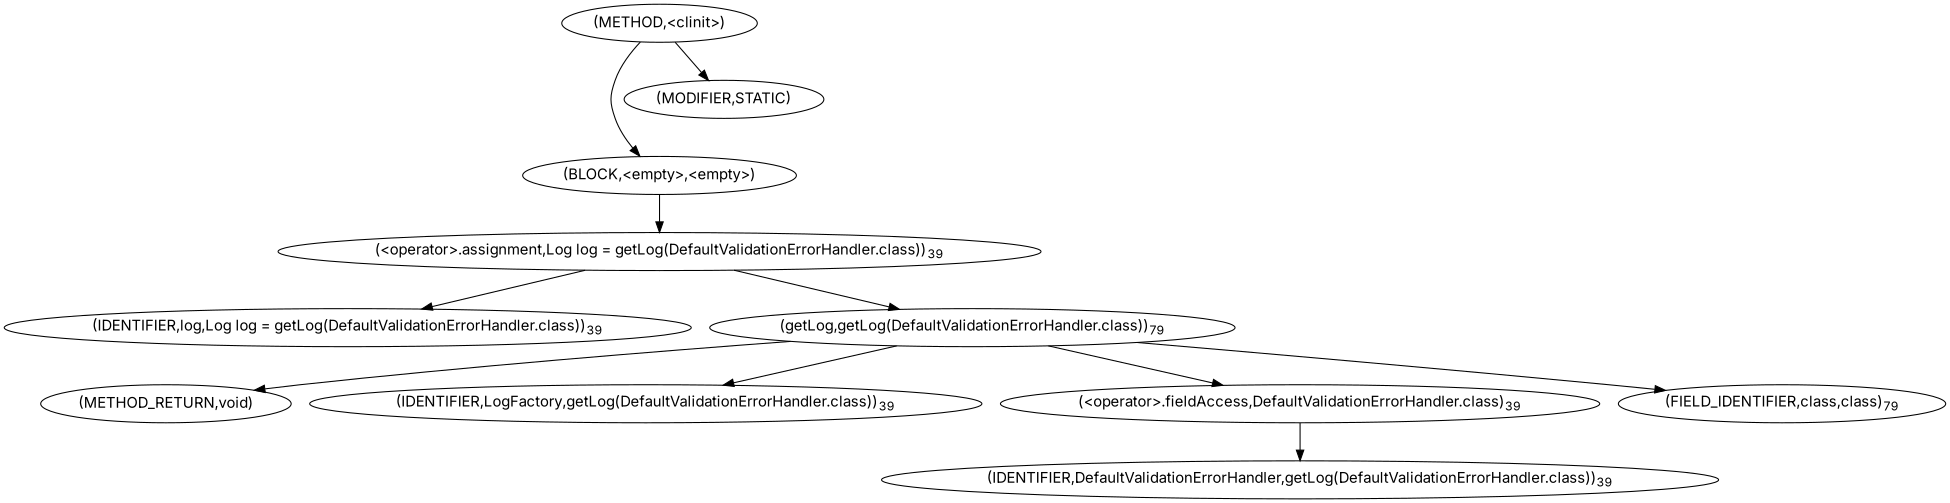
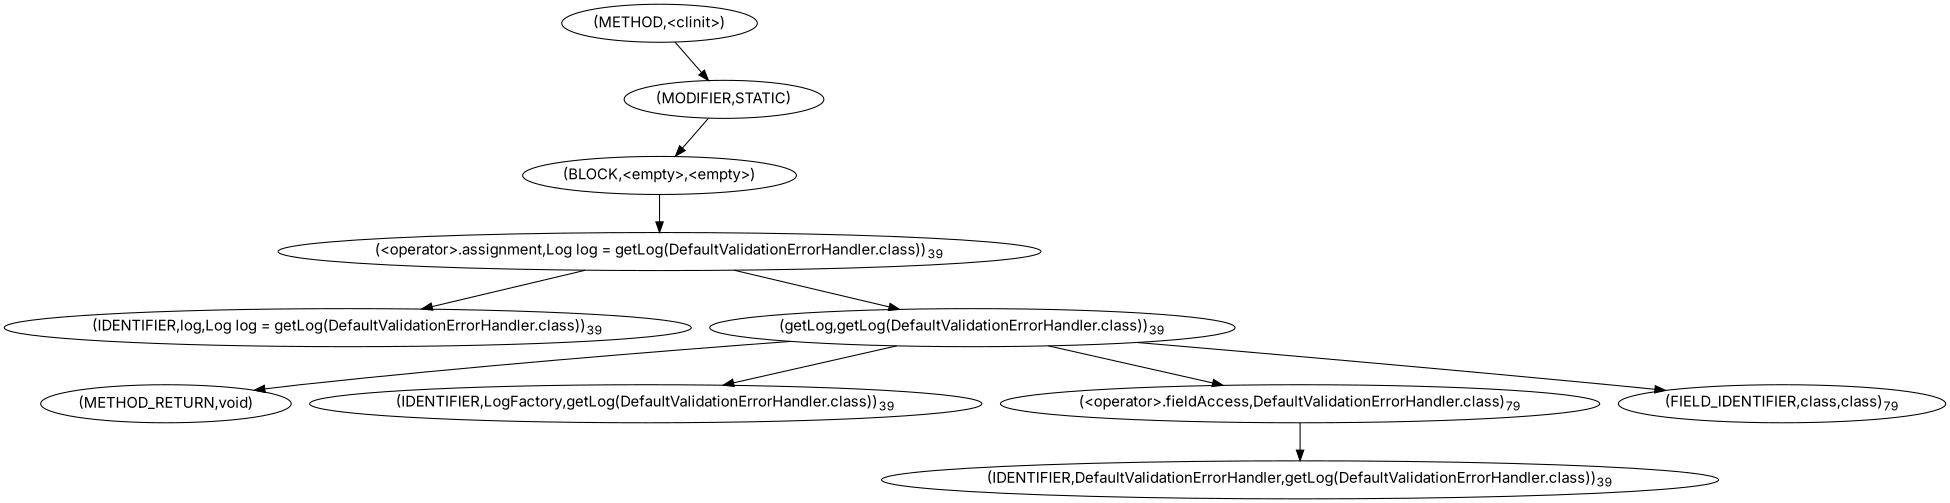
edge "(METHOD,<clinit>)" -> "(BLOCK,<empty>,<empty>)": now "(MODIFIER,STATIC)" -> "(BLOCK,<empty>,<empty>)"
node "(getLog,getLog(DefaultValidationErrorHandler.class))": text "79" -> "39"
node "(<operator>.fieldAccess,DefaultValidationErrorHandler.class)": text "39" -> "79"
